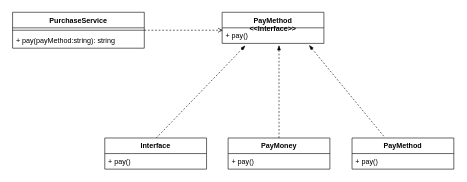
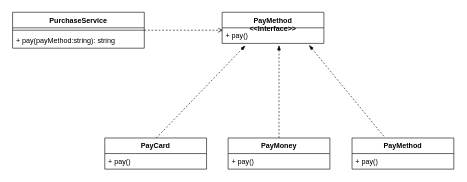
node "Interface": label "Interface" -> "PayCard"
